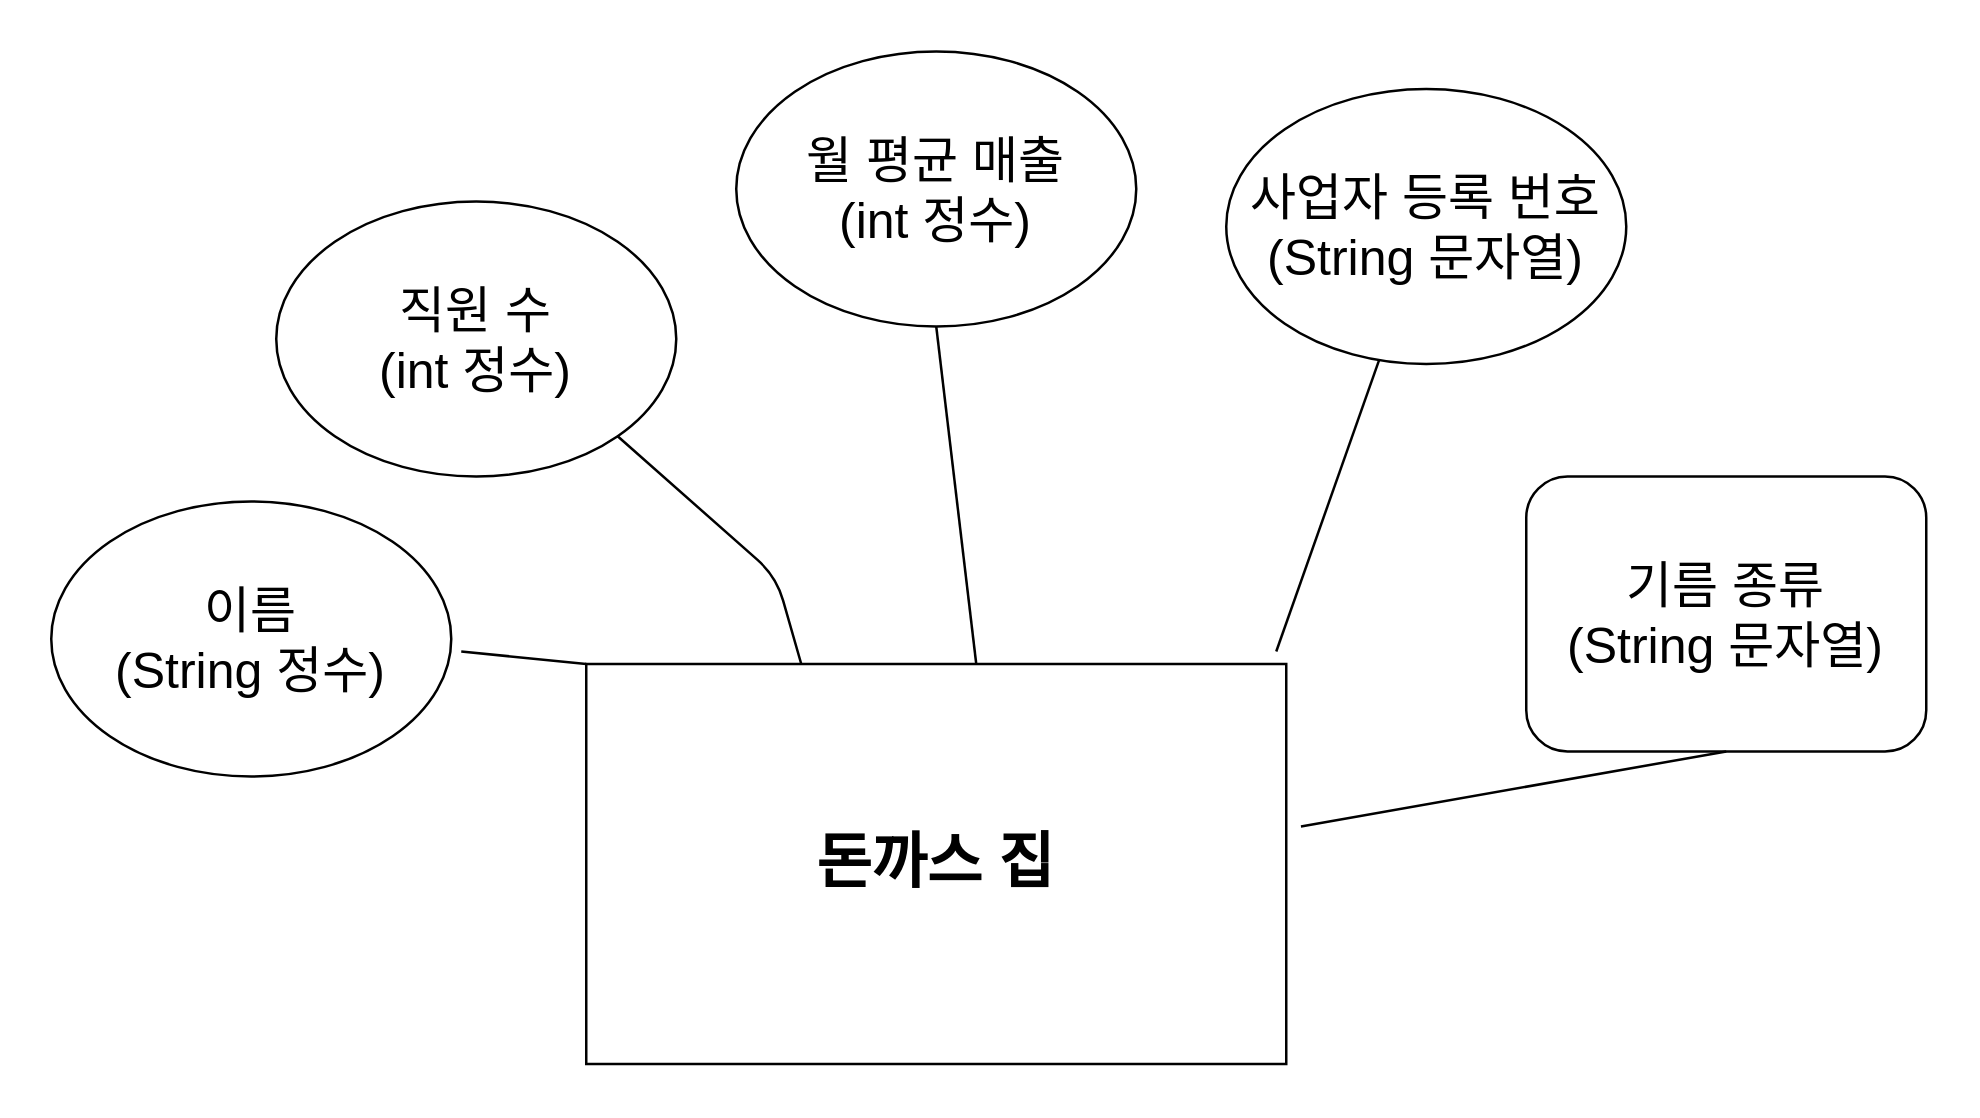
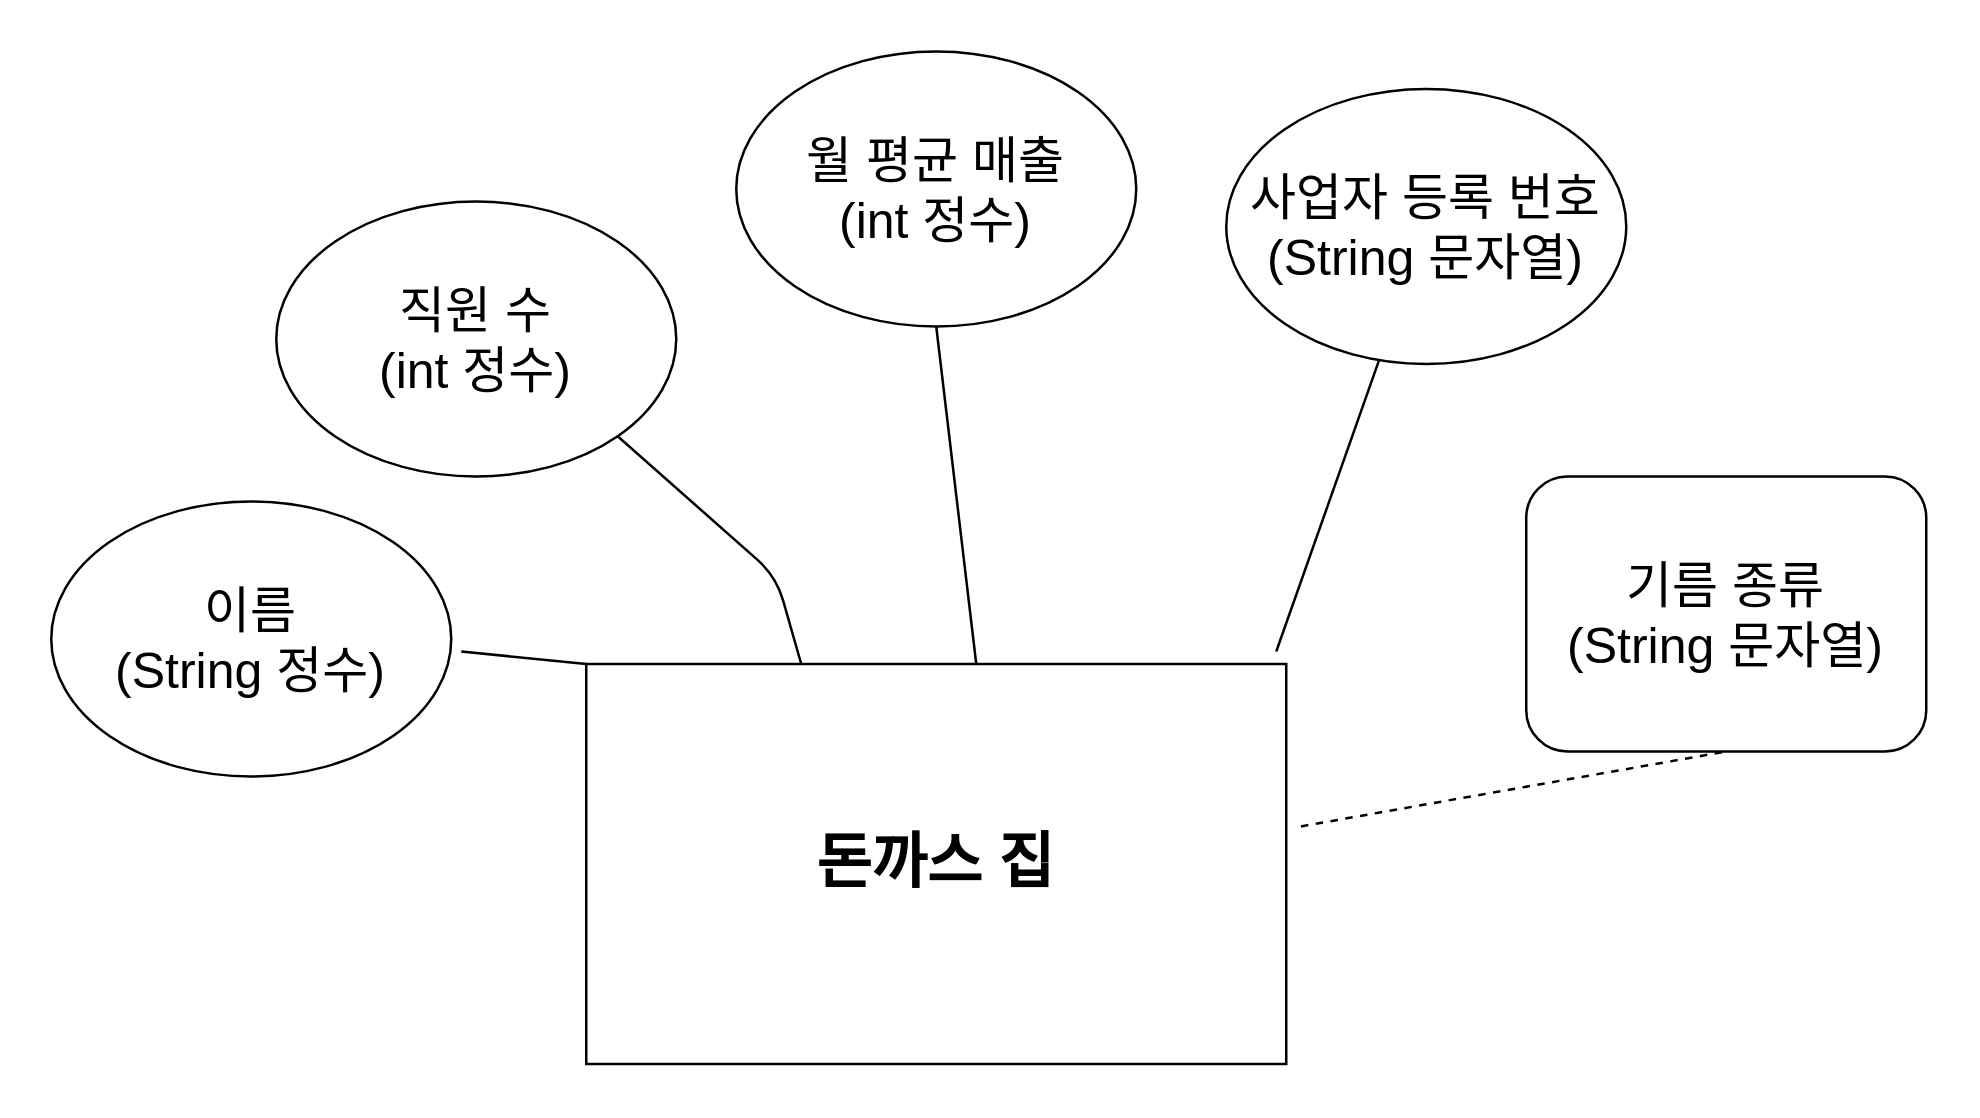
edge "기름 종류 (String 문자열)" -- "돈까스 집": style solid -> dashed
